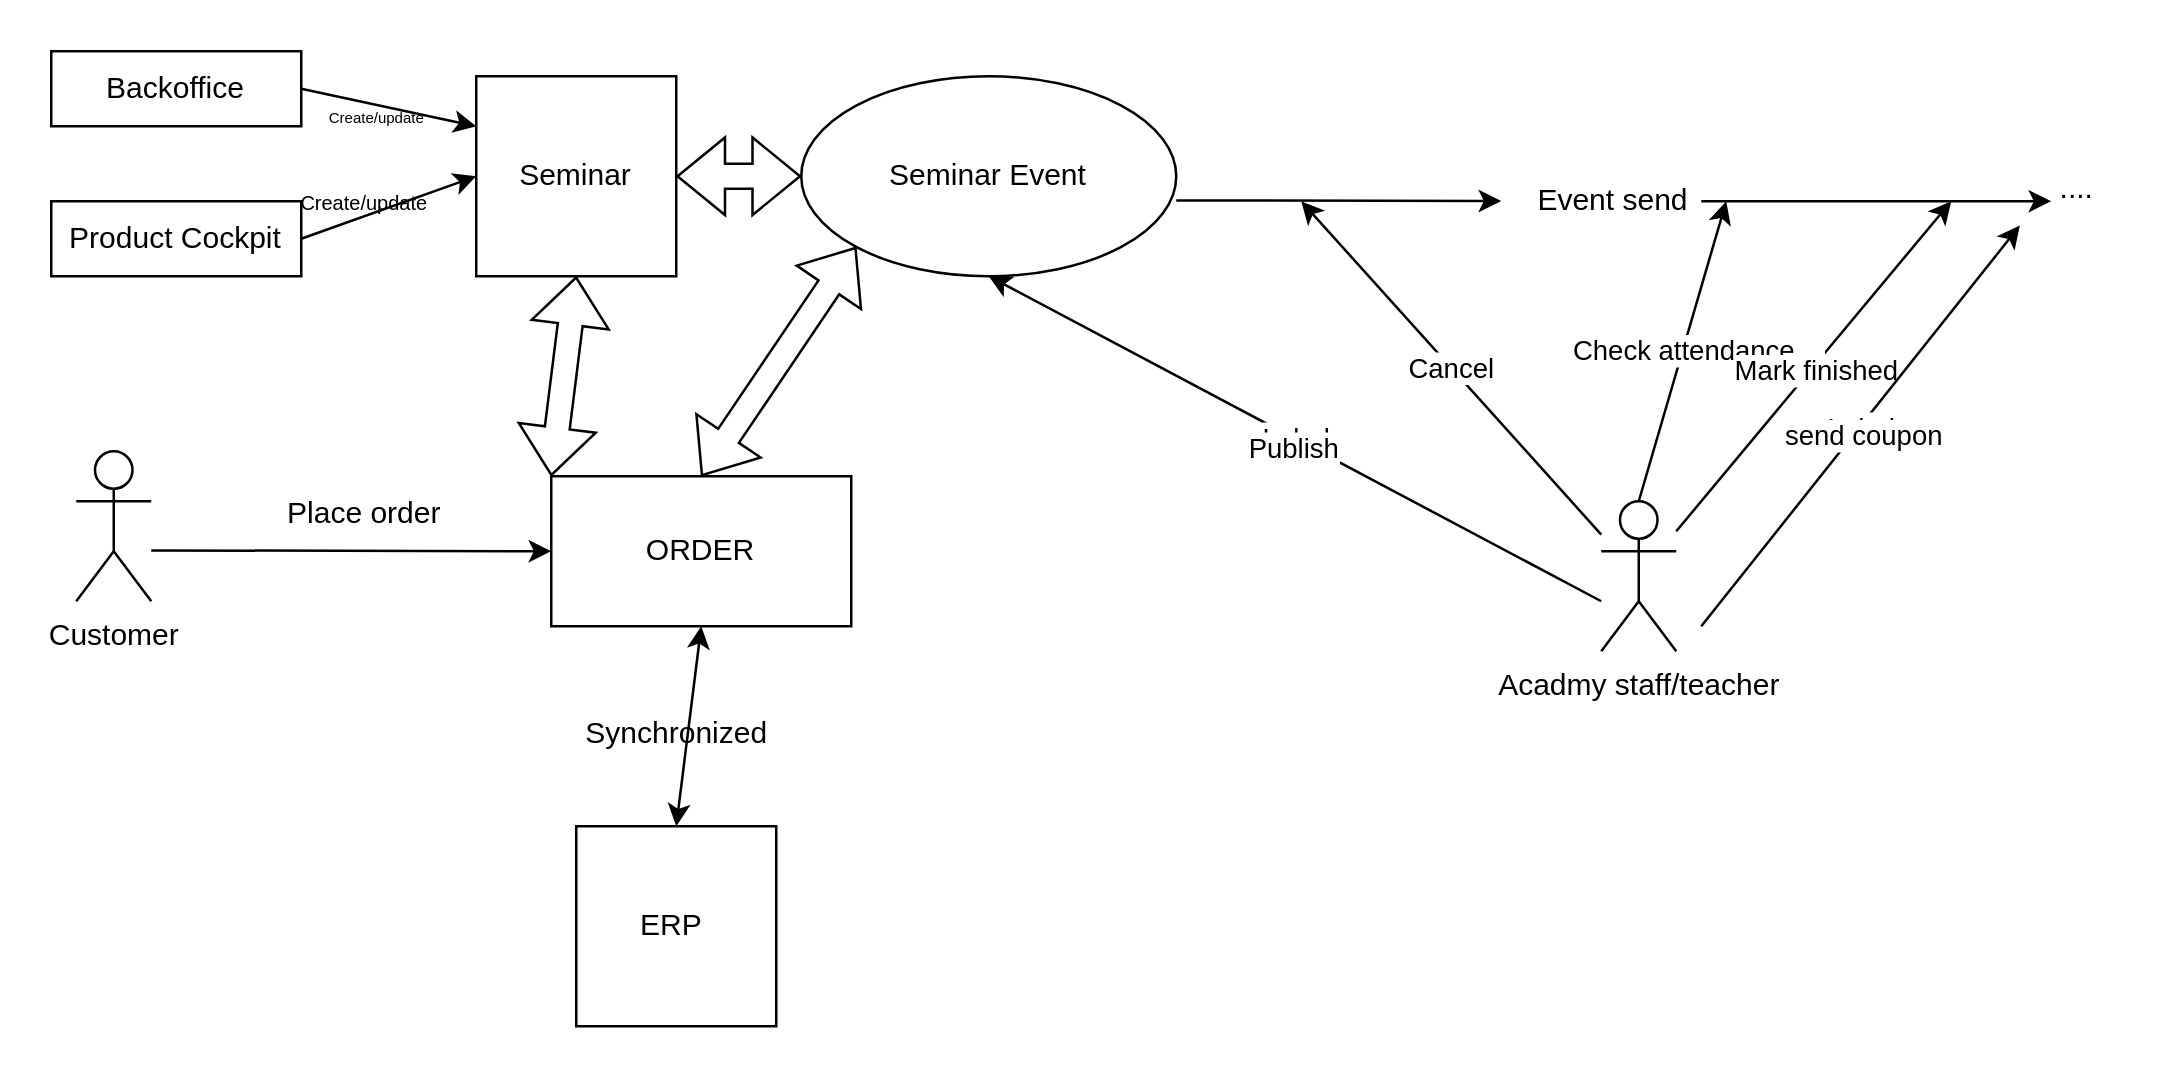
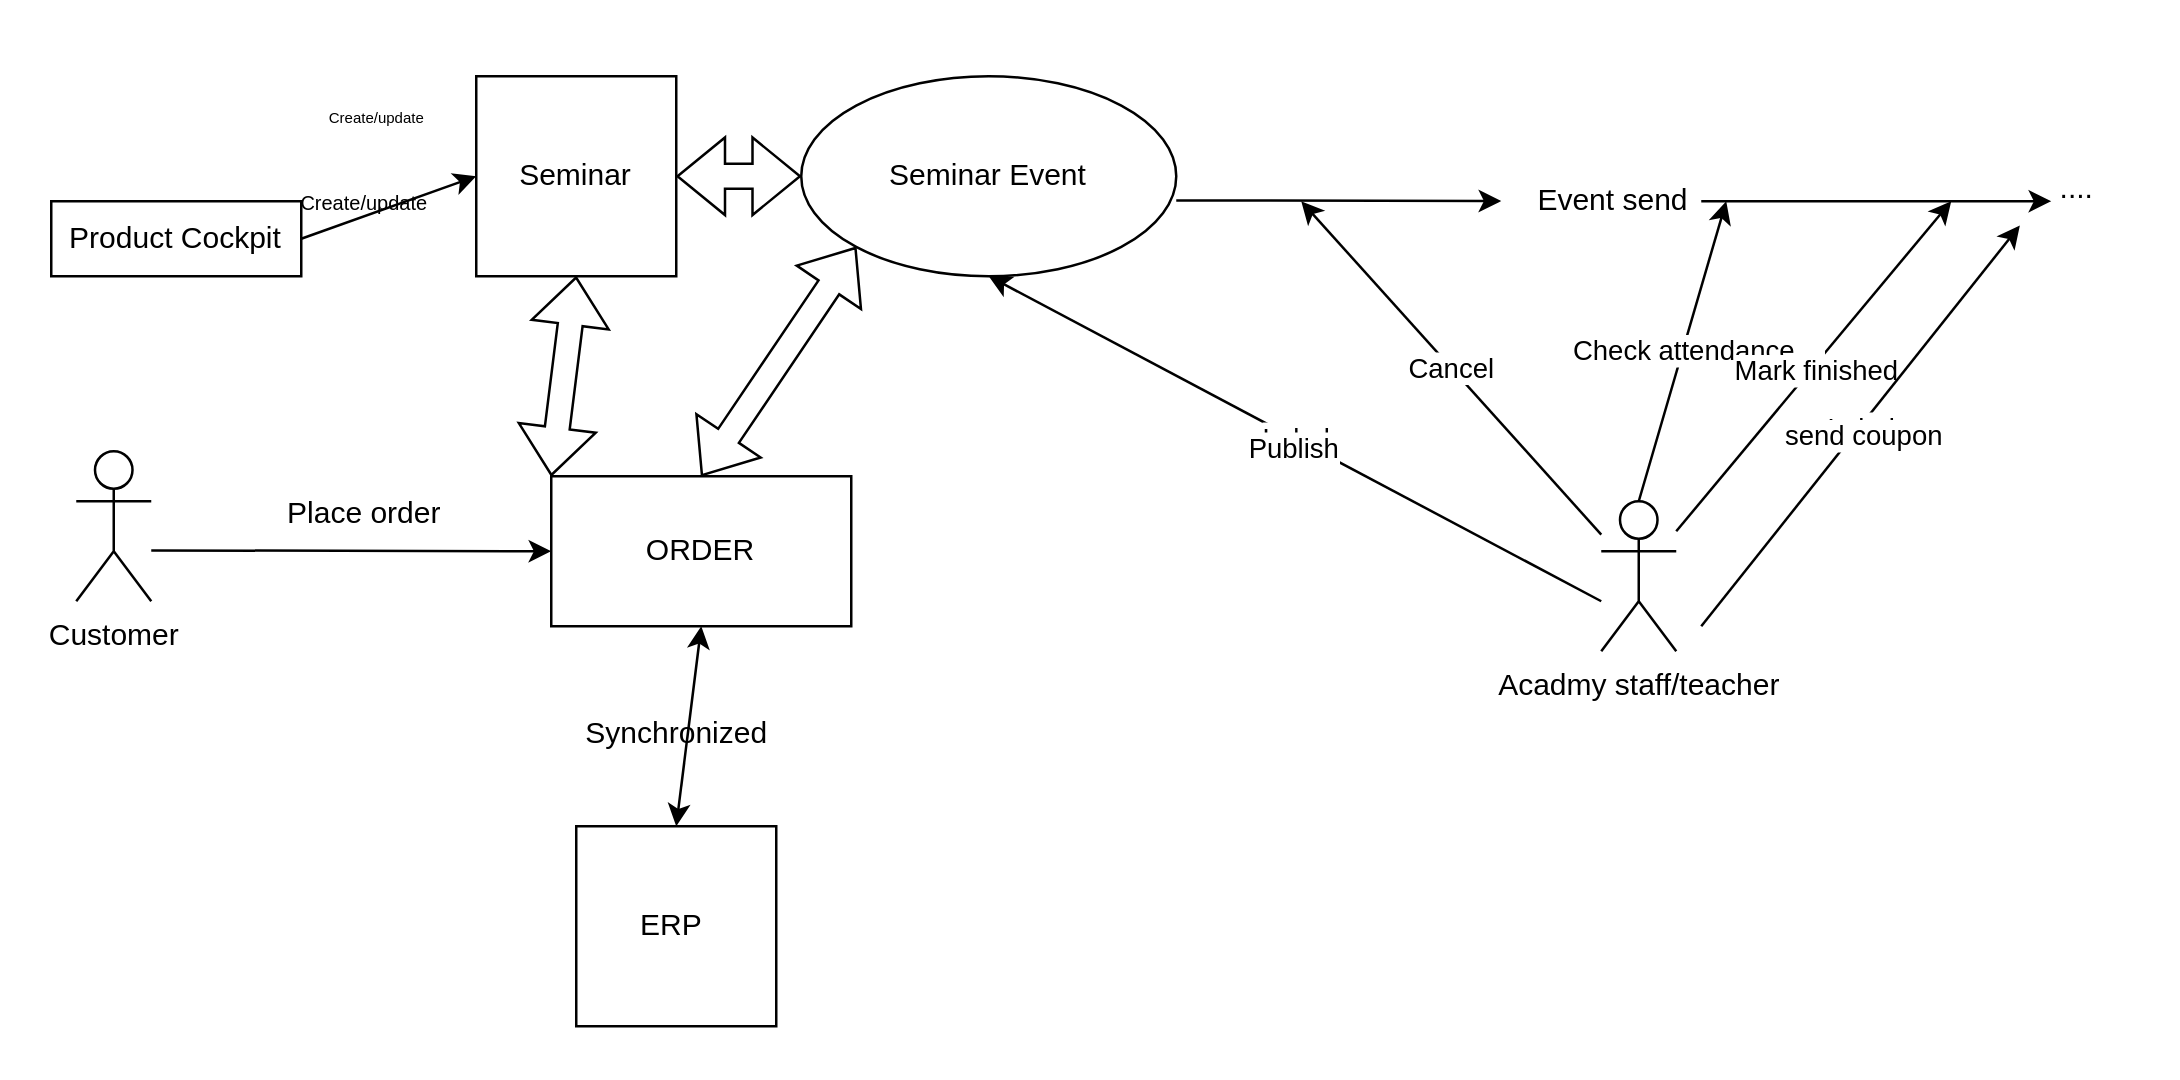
node "Backoffice": removed
edge "Backoffice" -> "Seminar": removed
